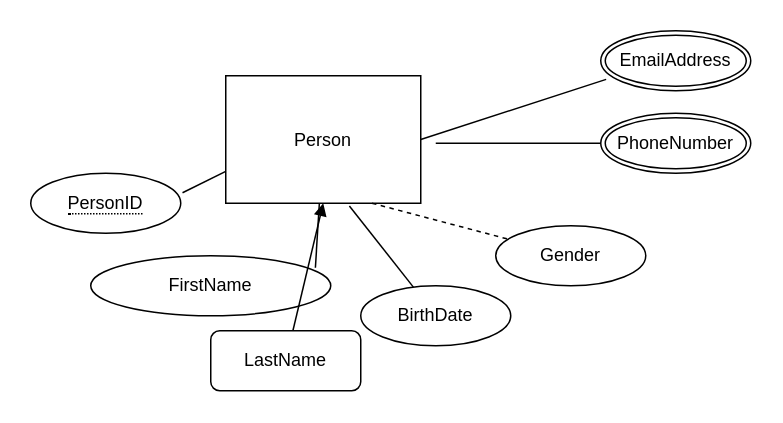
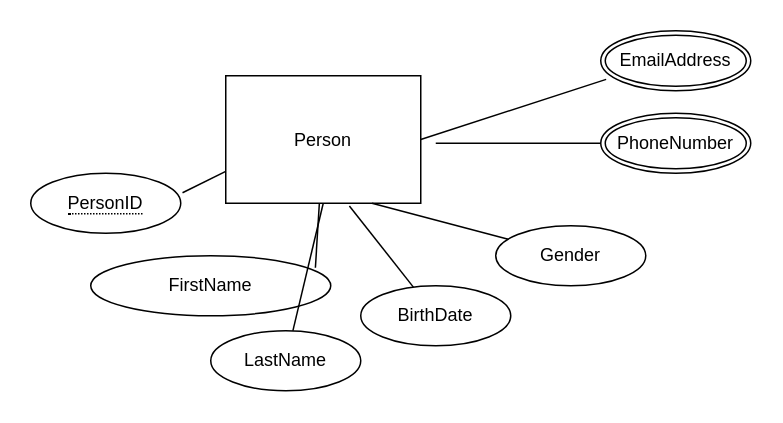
edge "Person" -- "Gender": style dashed -> solid
edge "LastName" -> "Person": arrowhead block -> none
node "LastName": shape rounded rectangle -> ellipse
